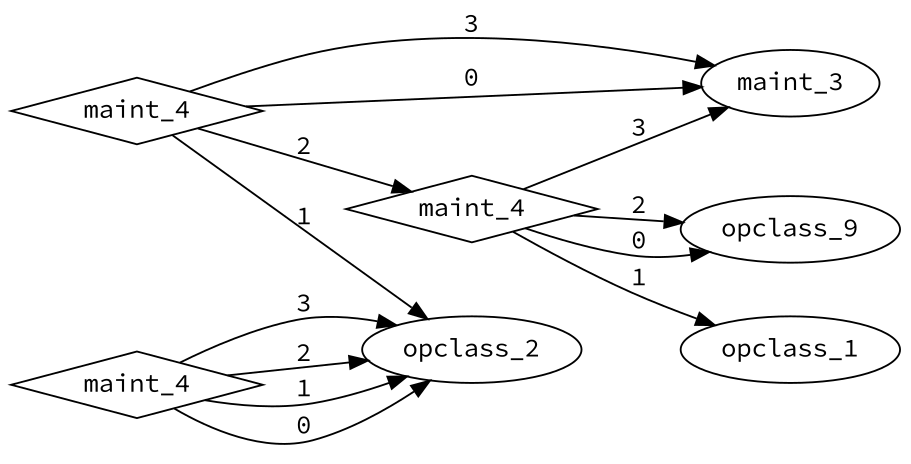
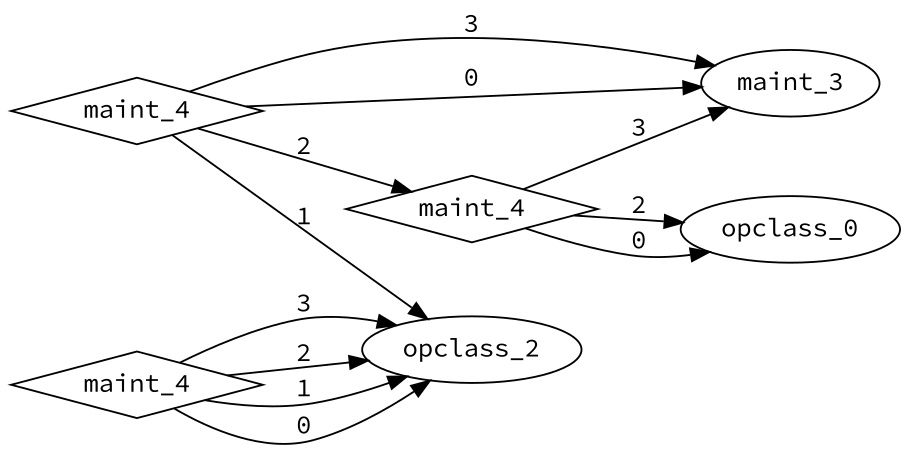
node "opclass_9": label "opclass_9" -> "opclass_0"
node "opclass_1": removed
